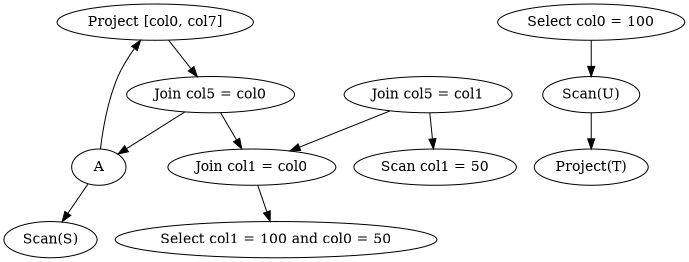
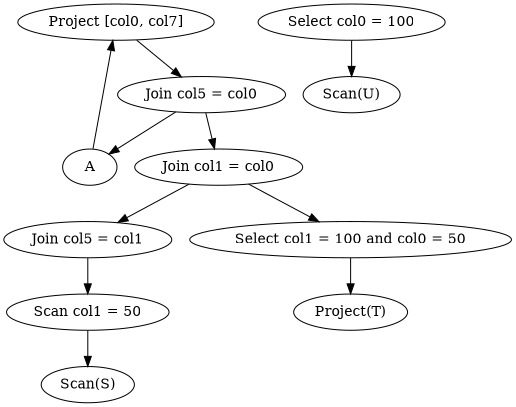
edge "Scan(U)" -> "Project(T)": now "Select col1 = 100 and col0 = 50" -> "Project(T)"
edge "Join col5 = col1" -> "Join col1 = col0": reversed
edge "A" -> "Scan(S)": now "Scan col1 = 50" -> "Scan(S)"
